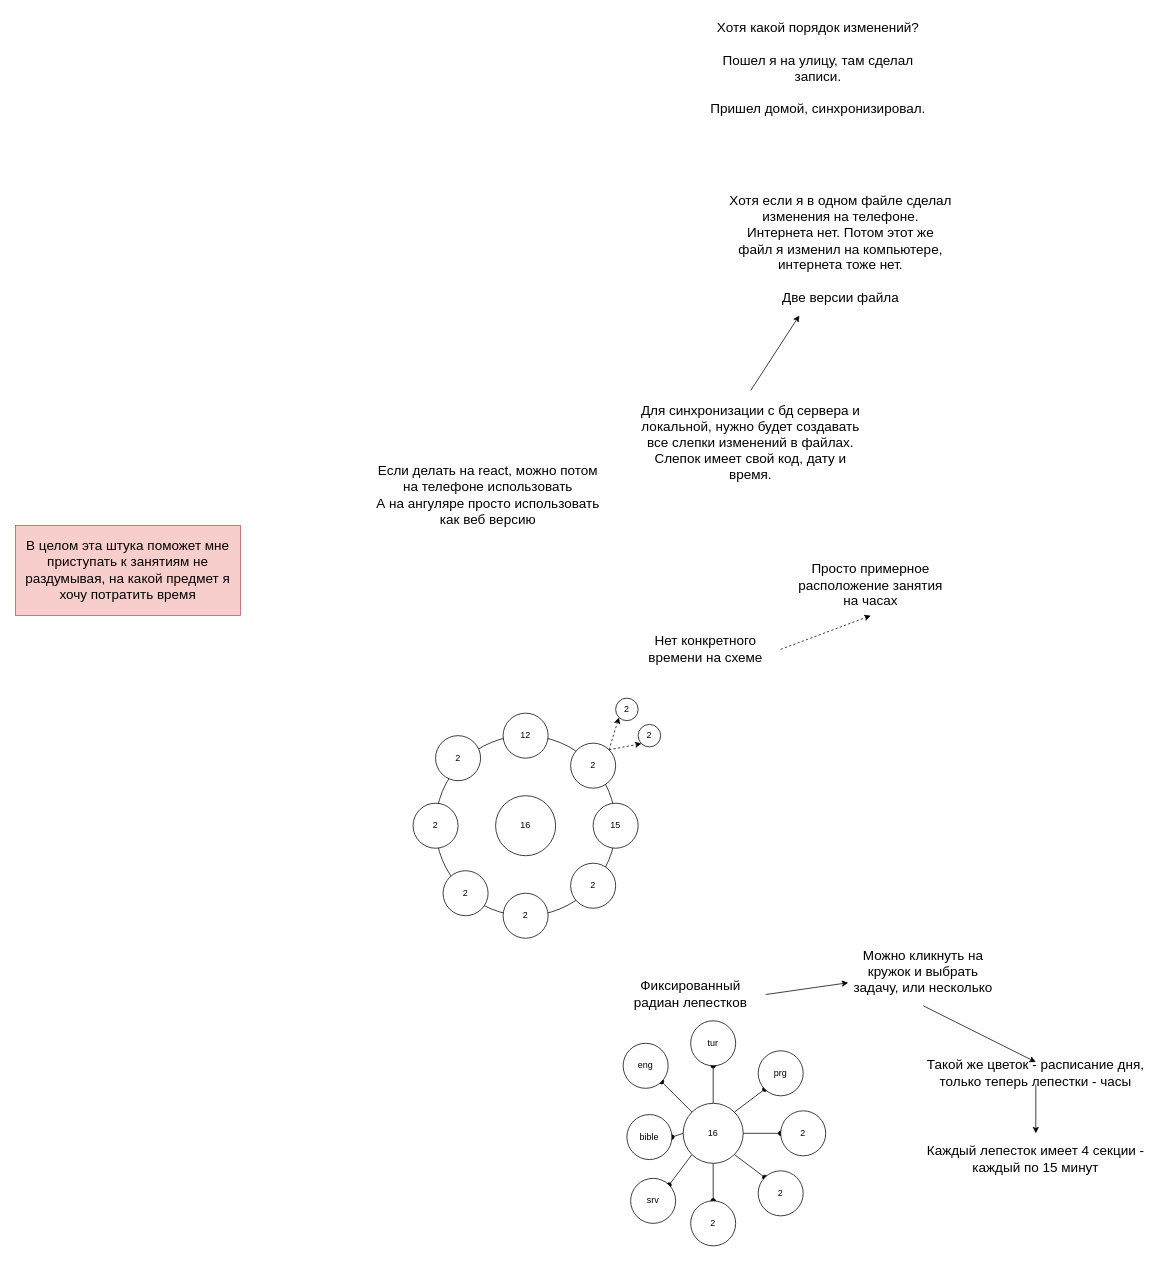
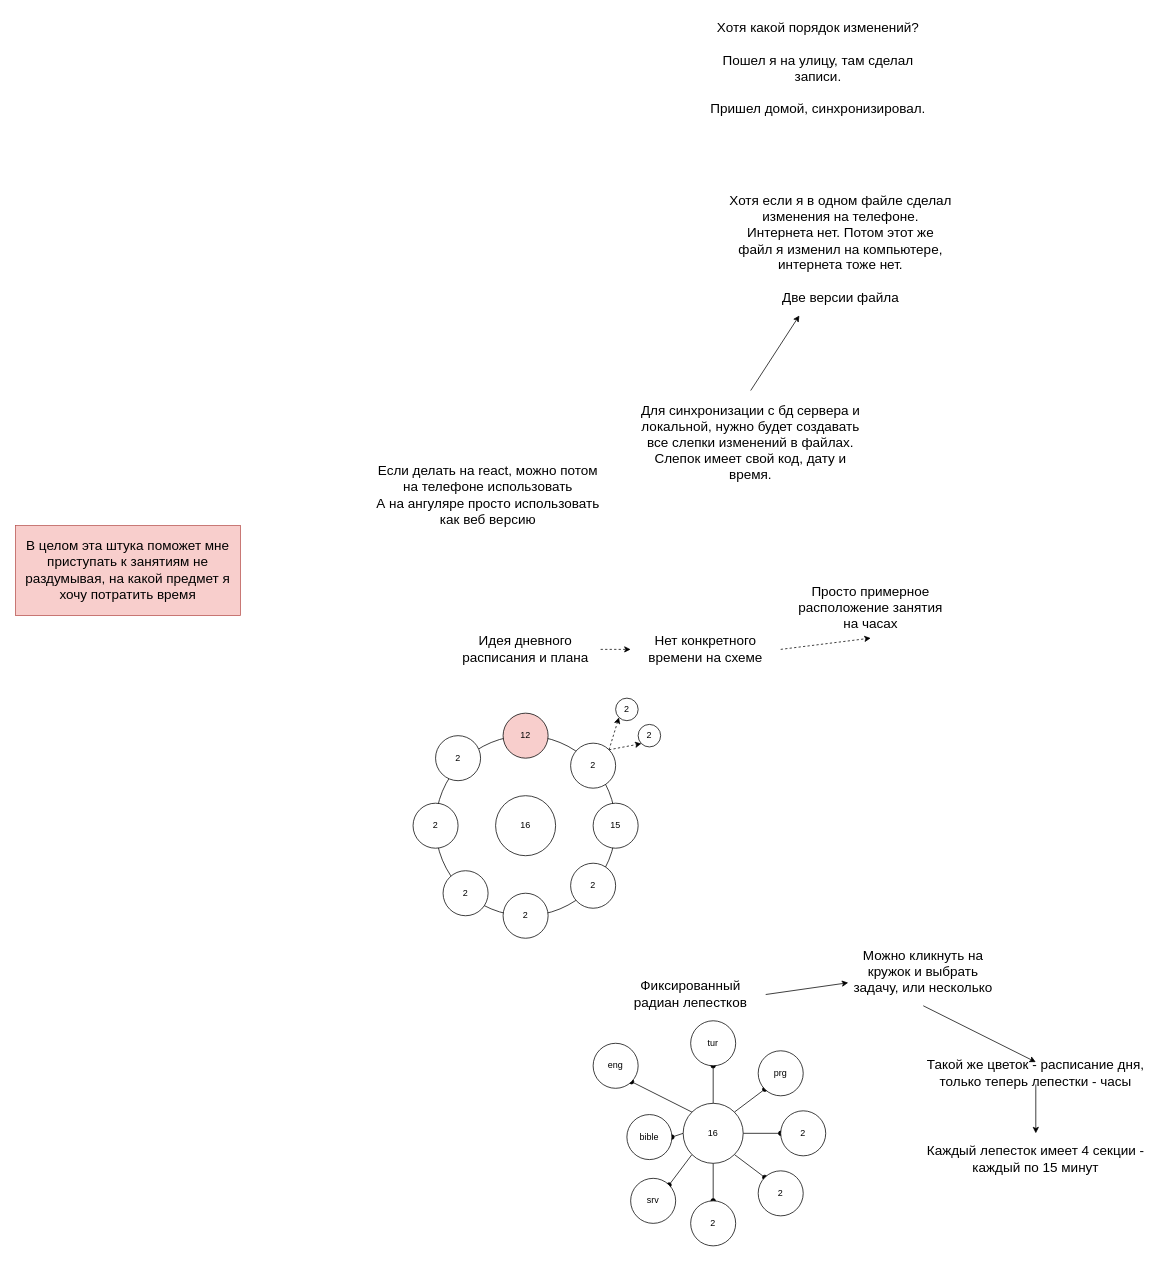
node "Просто примерное расположение занятия на часах": moved (870, 585) -> (870, 608)
node "Идея дневного расписания и плана": added
edge "Идея дневного расписания и плана" -> "Нет конкретного времени на схеме": added
node "12": fillcolor #ffffff -> #f8cecc
node "eng": moved (645, 1065) -> (615, 1065)
